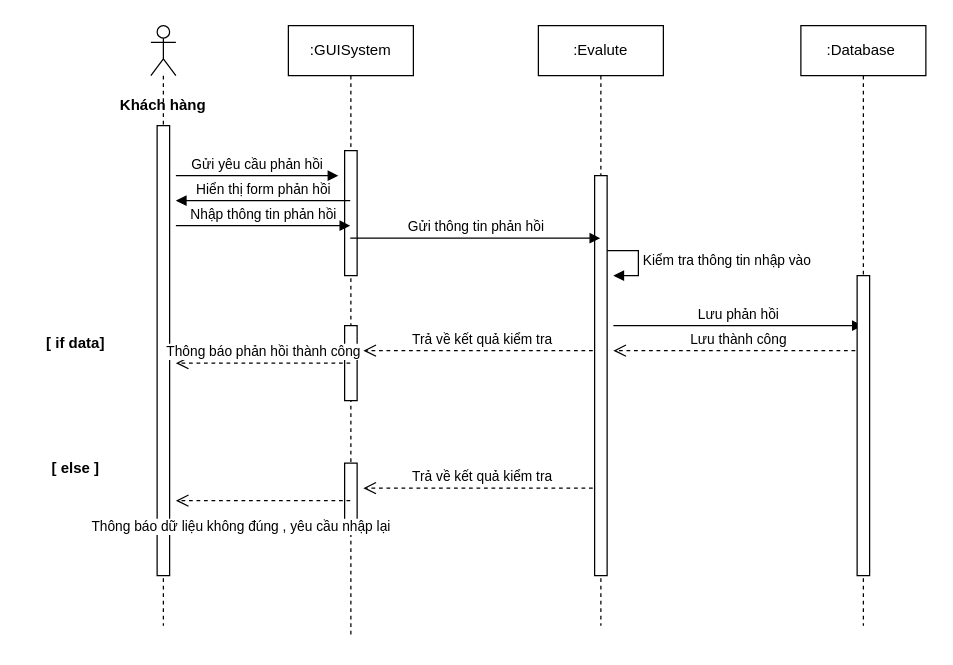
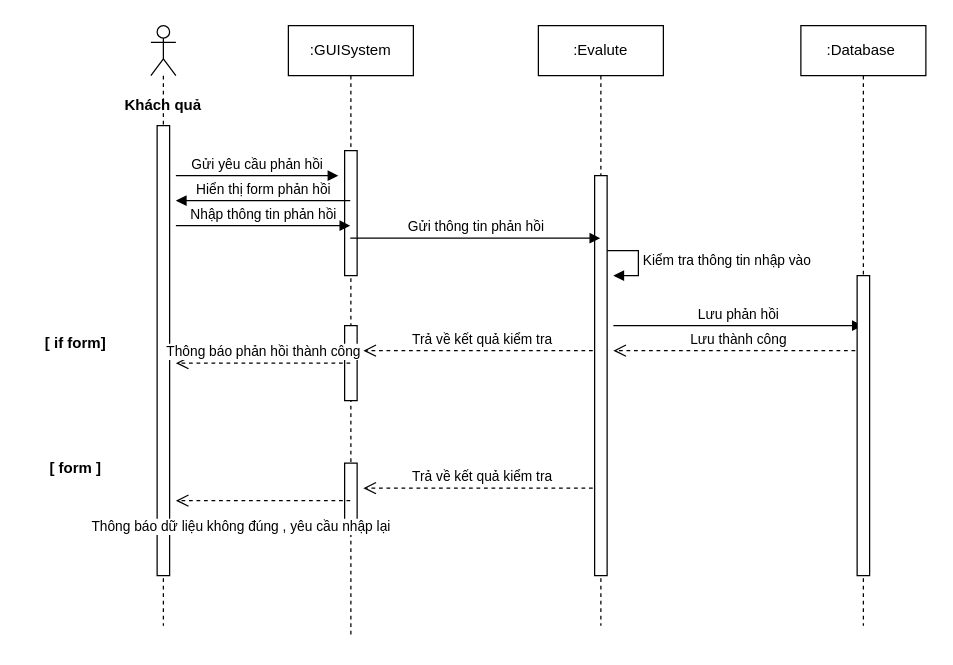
node "Khách hàng": label "Khách hàng" -> "Khách quả"
node "[ if data]": label "[ if data]" -> "[ if form]"
node "[ else ]": label "[ else ]" -> "[ form ]"
